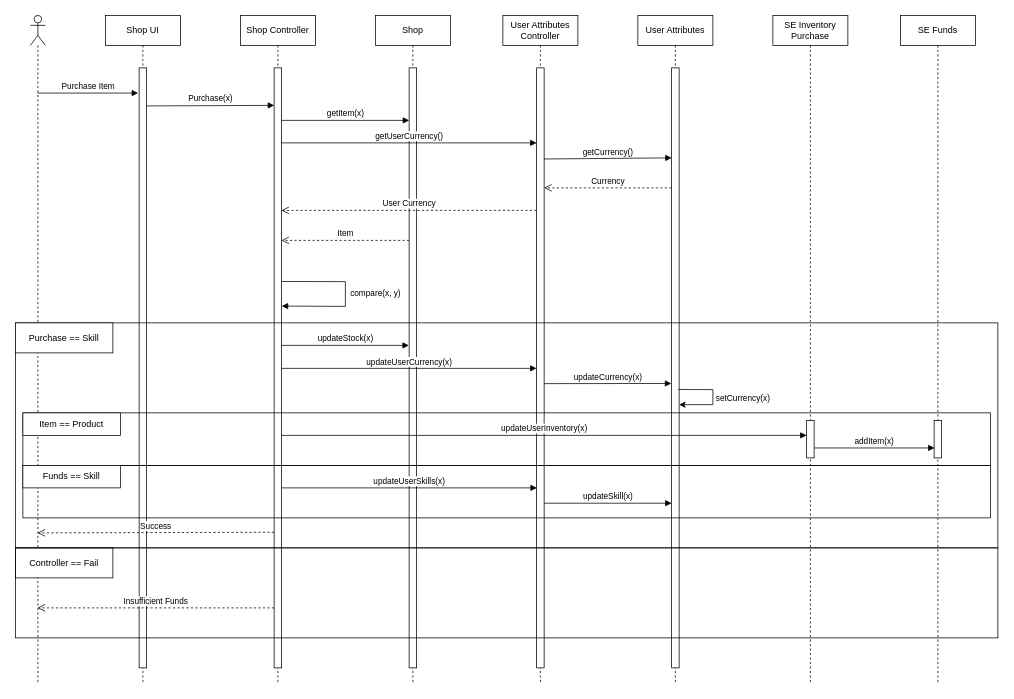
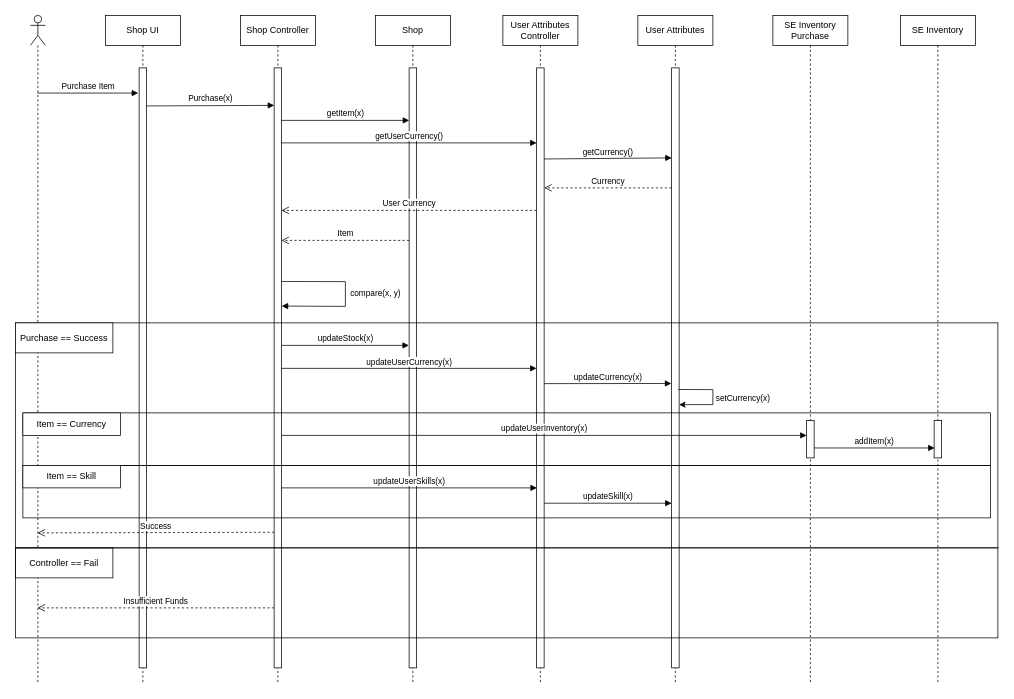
node "SE Funds": label "SE Funds" -> "SE Inventory"
node "Purchase == Skill": label "Purchase == Skill" -> "Purchase == Success"
node "Item == Product": label "Item == Product" -> "Item == Currency"
node "Funds == Skill": label "Funds == Skill" -> "Item == Skill"
